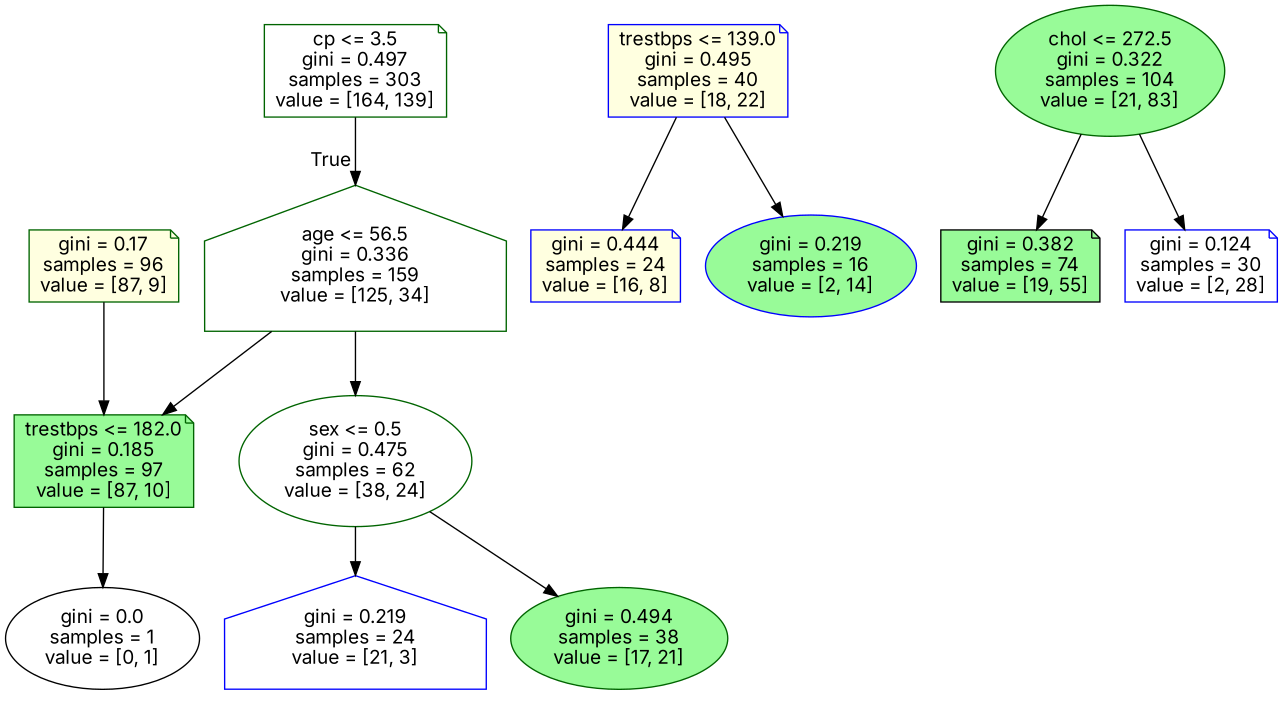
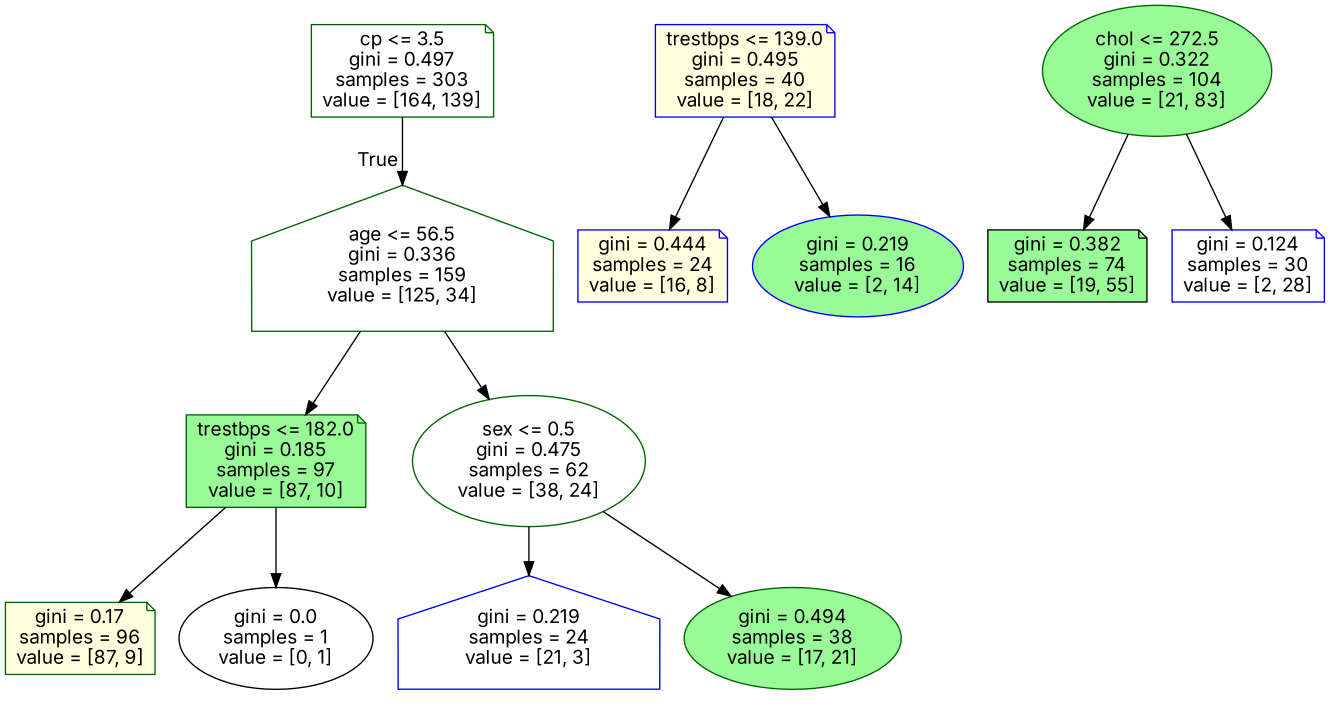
edge "gini = 0.17 samples = 96 value = [87, 9]" -> "trestbps <= 182.0 gini = 0.185 samples = 97 value = [87, 10]": reversed
